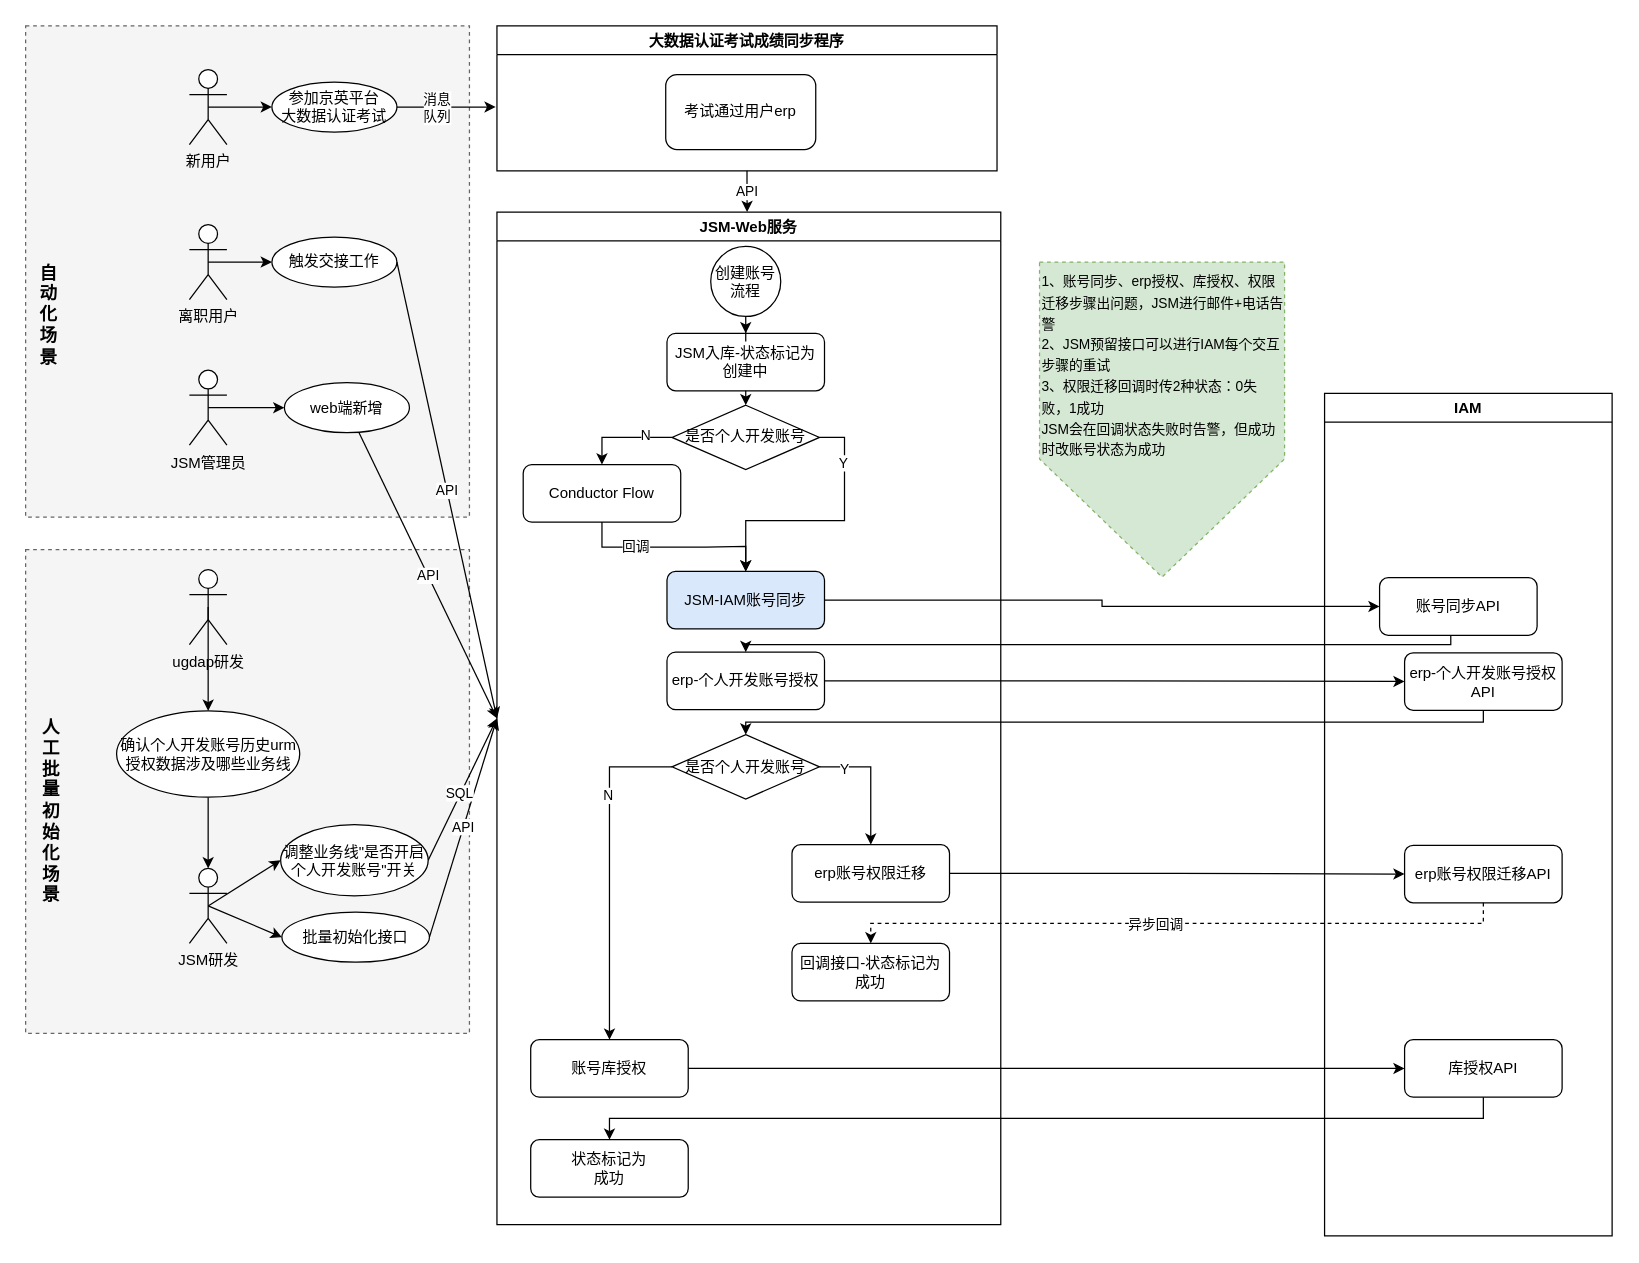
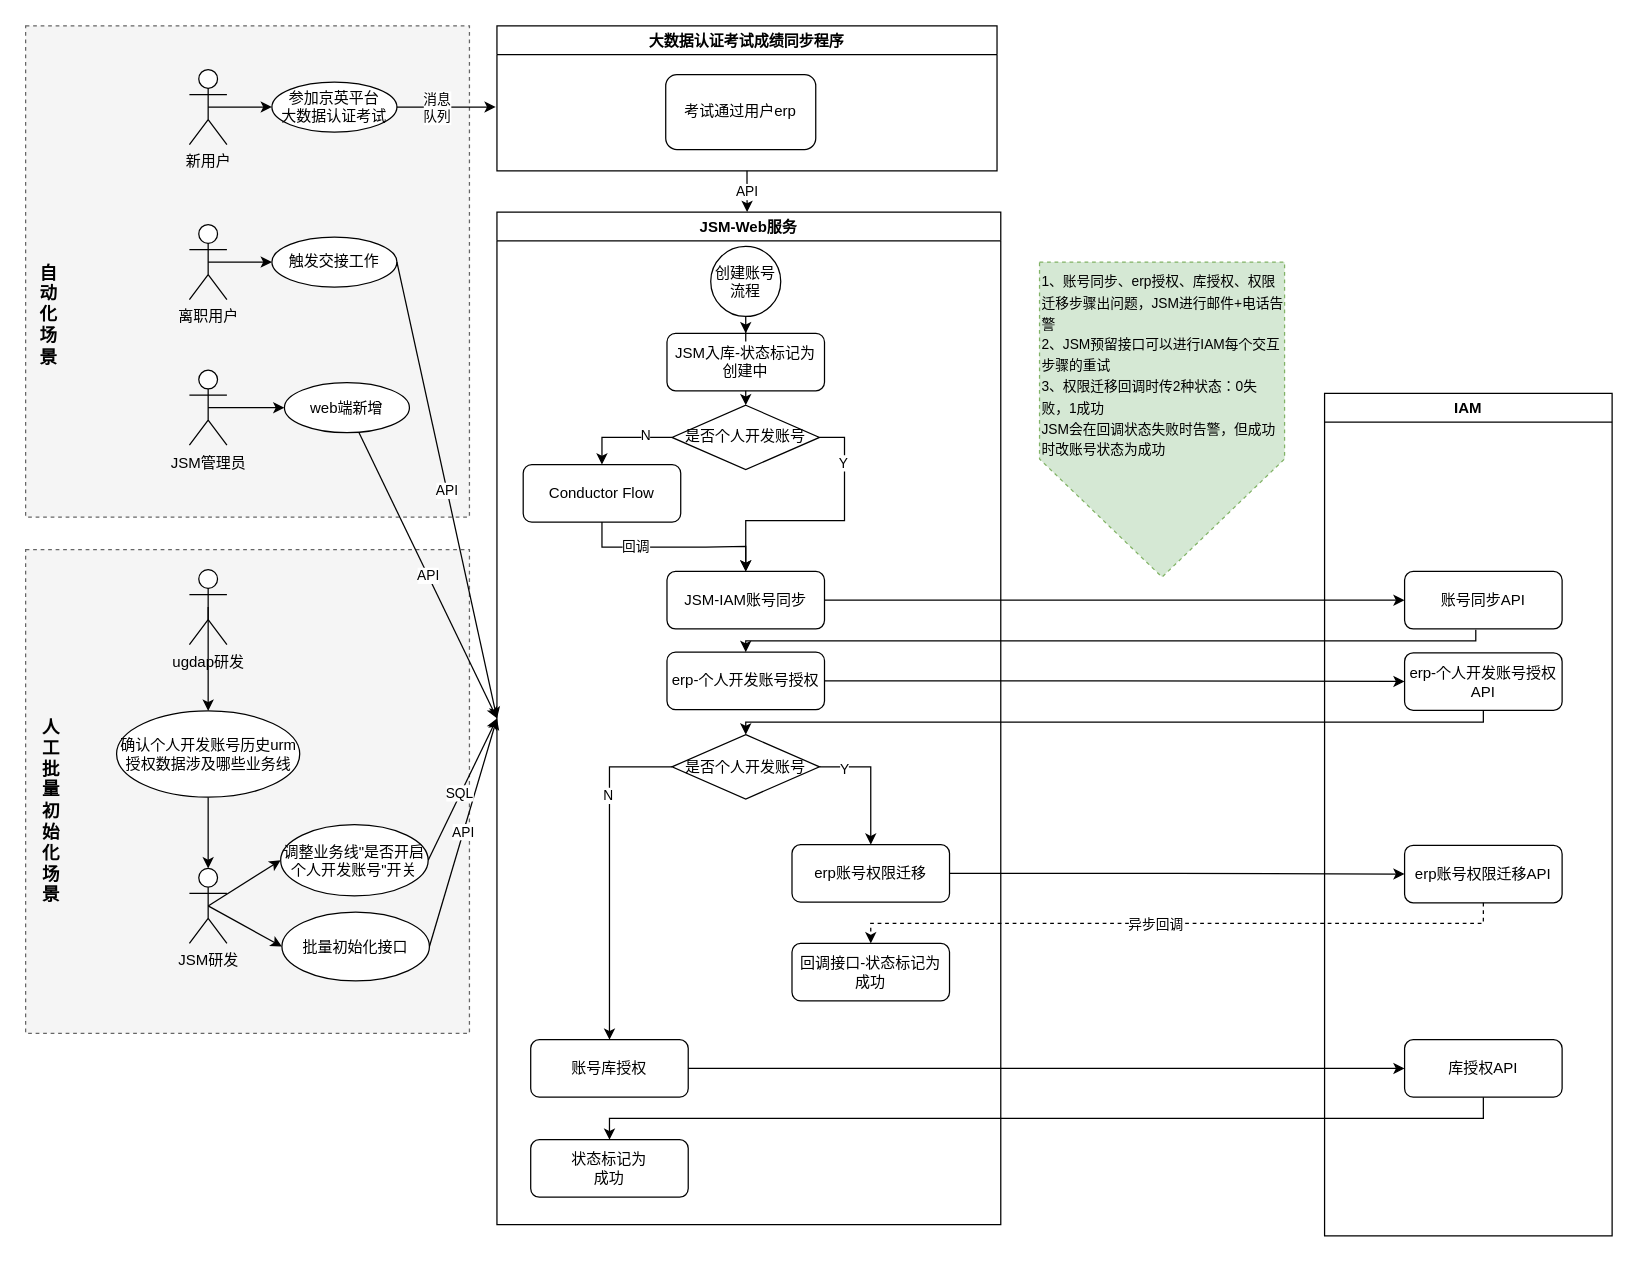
node "JSM-IAM账号同步": fillcolor #dae8fc -> #ffffff
node "账号同步API": moved (1458, 606) -> (1483, 600)
node "批量初始化接口": size 148x50 -> 148x69
